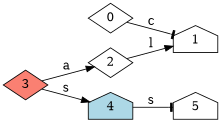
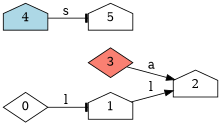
edge "0" -> "1": label "c " -> "l "
edge "2" -> "1": reversed
node "2": shape diamond -> house
edge "3" -> "4": removed, label "s"
